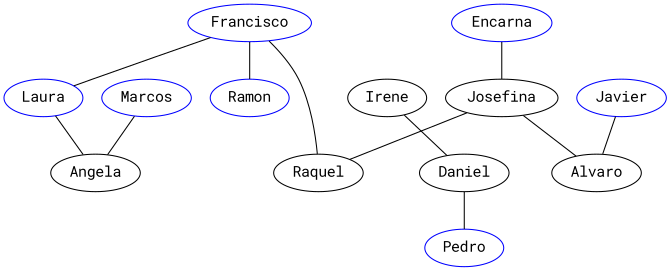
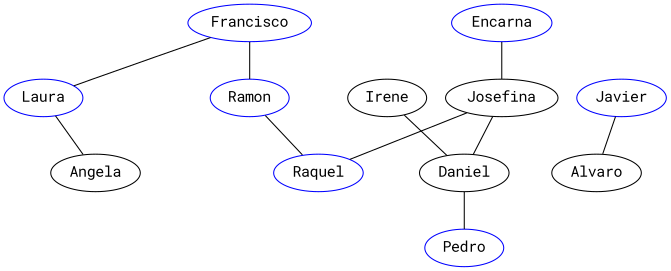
edge "Francisco" -- "Raquel": now "Ramon" -- "Raquel"
node "Marcos": removed
edge "Josefina" -- "Alvaro": now "Josefina" -- "Daniel"
node "Raquel": color black -> blue
